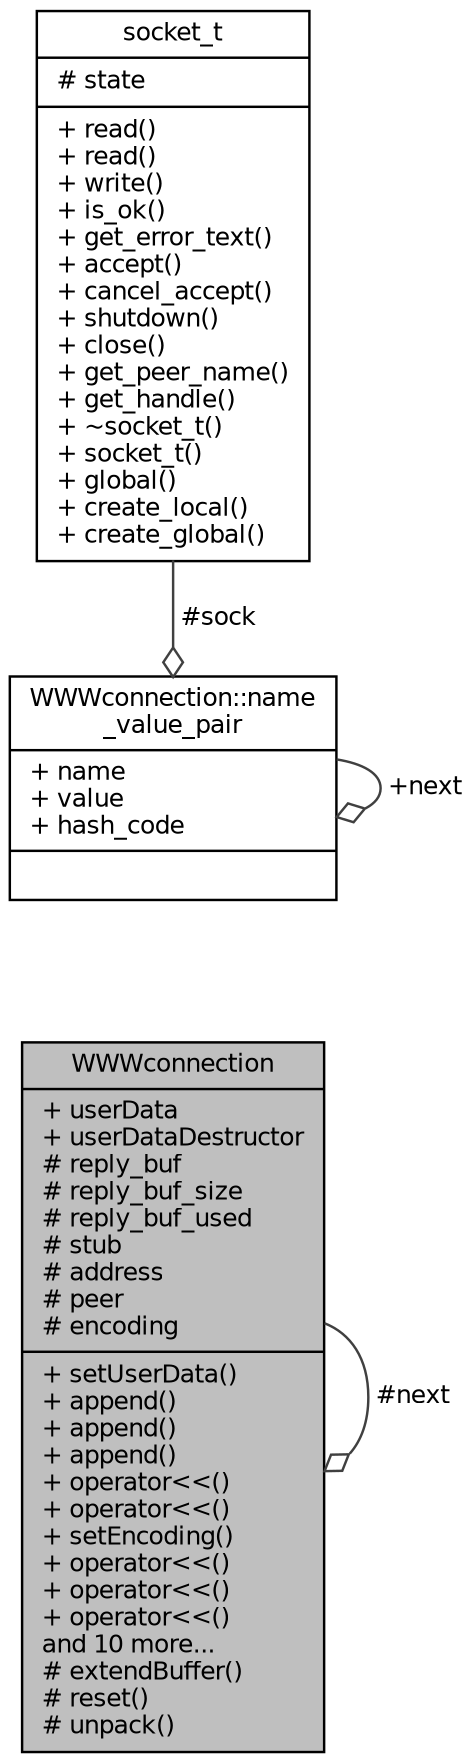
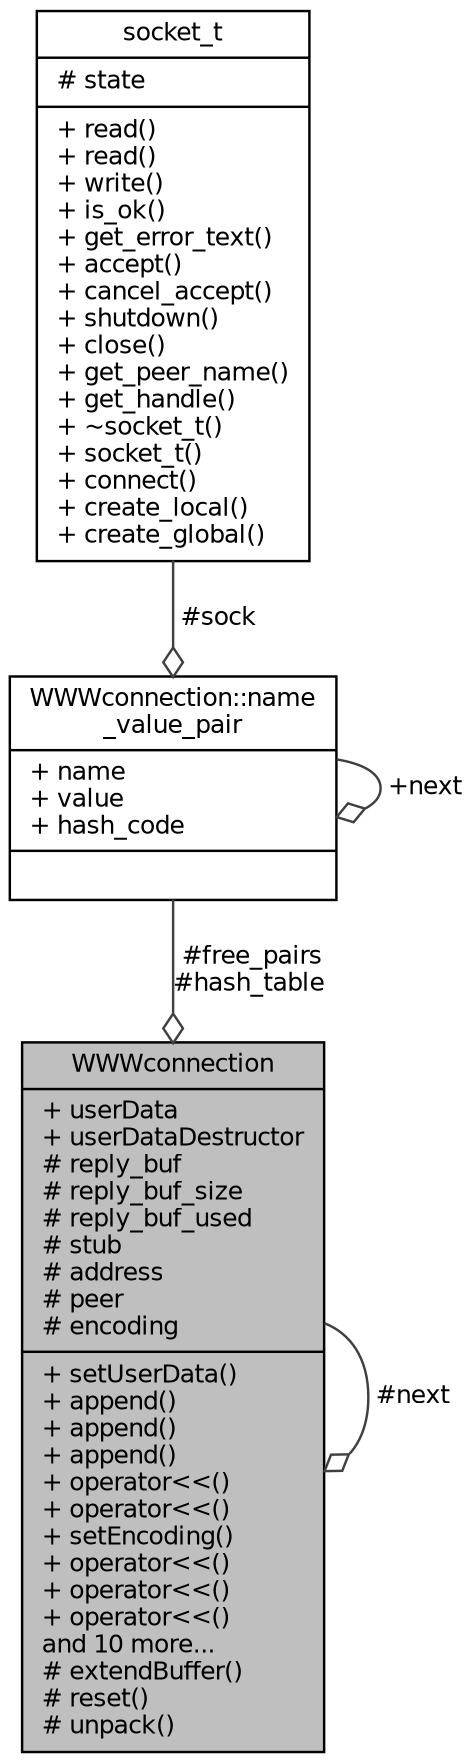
node "socket_t": text "+ global()" -> "+ connect()"
edge "WWWconnection::name" -> "WWWconnection": added, label "#free_pairs #hash_table"
